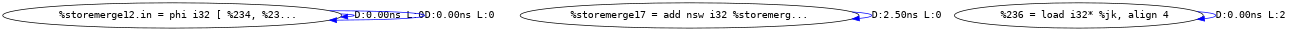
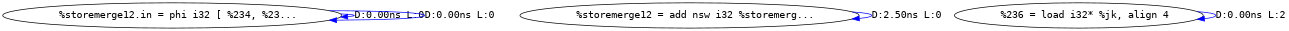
node "%storemerge17 = add nsw i32 %storemerg...": label "%storemerge17 = add nsw i32 %storemerg..." -> "%storemerge12 = add nsw i32 %storemerg..."
